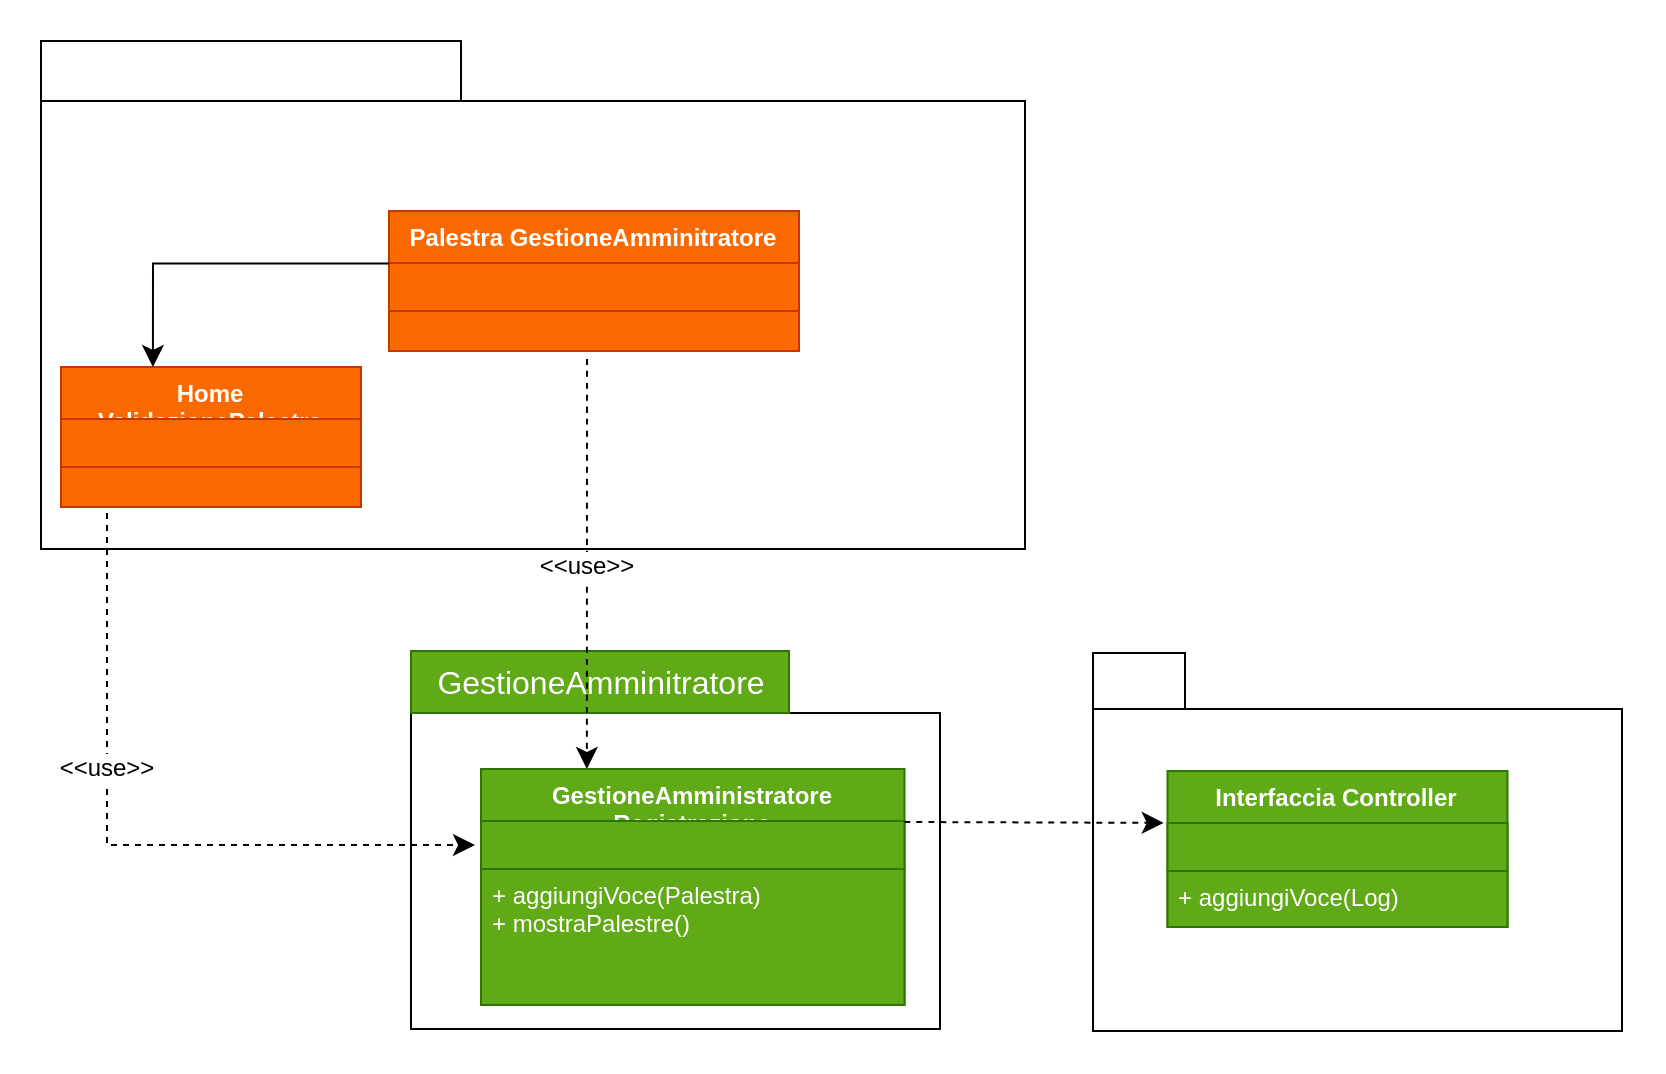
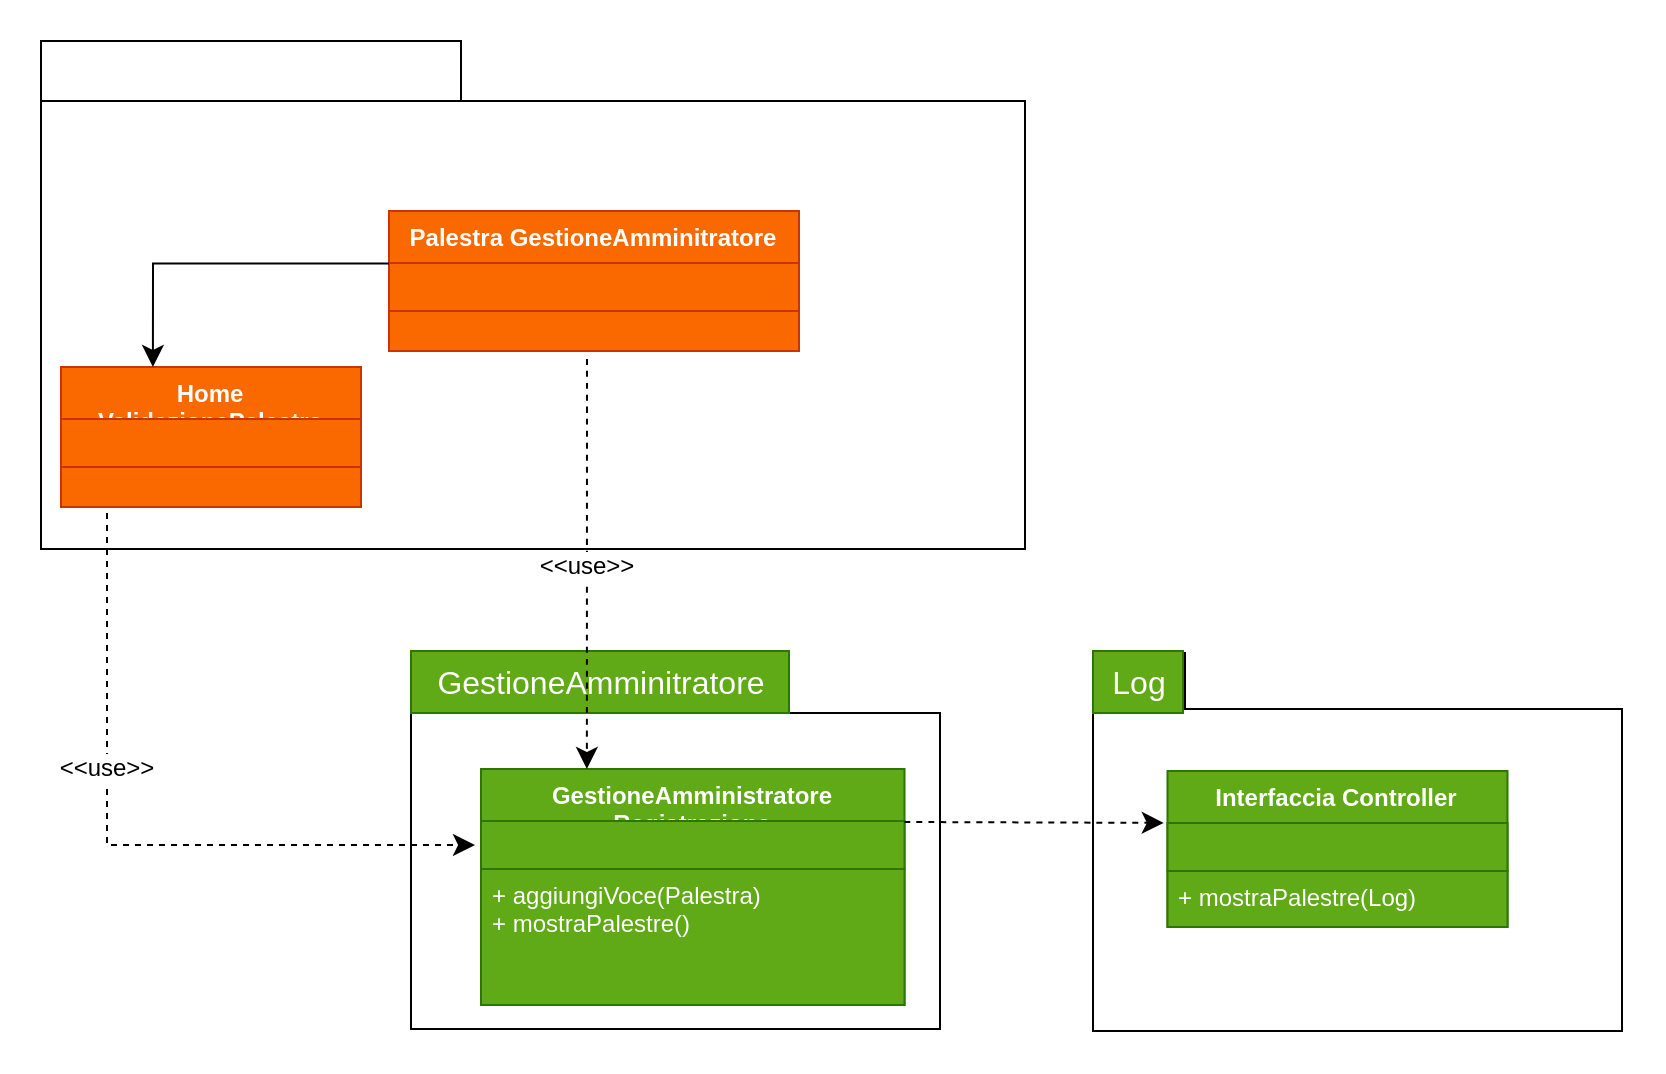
node "Log": added
node "+ aggiungiVoce(Log)": label "+ aggiungiVoce(Log)" -> "+ mostraPalestre(Log)"
